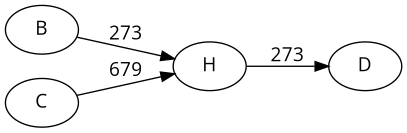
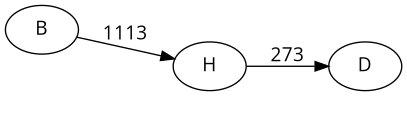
edge "B" -> "H": label "273" -> "1113"
node "C": removed
